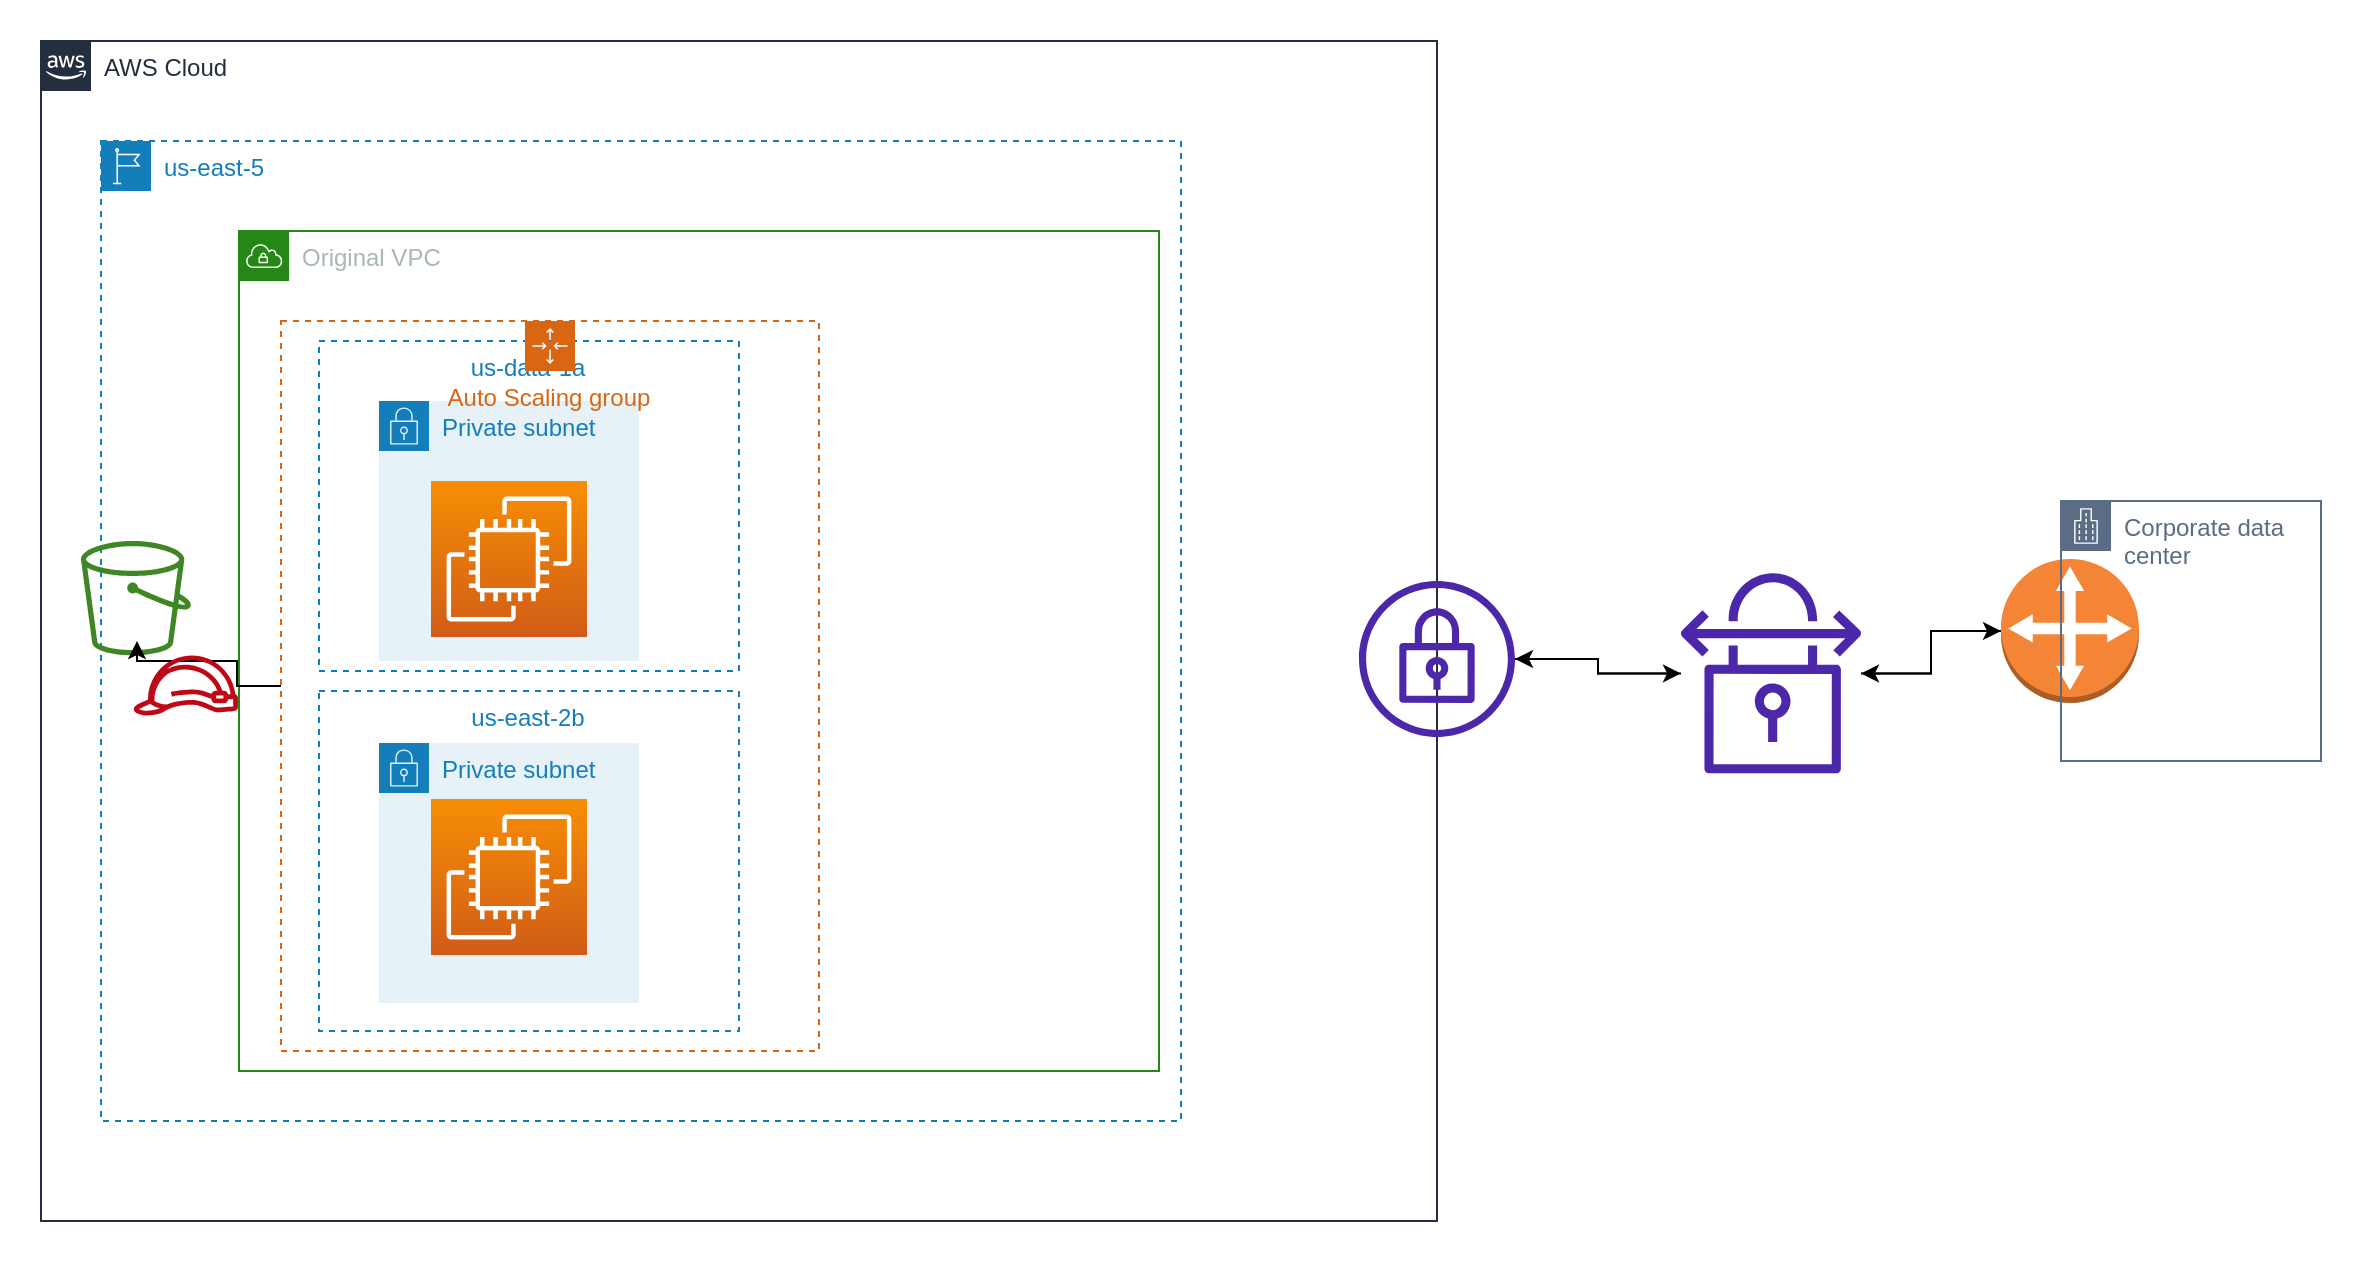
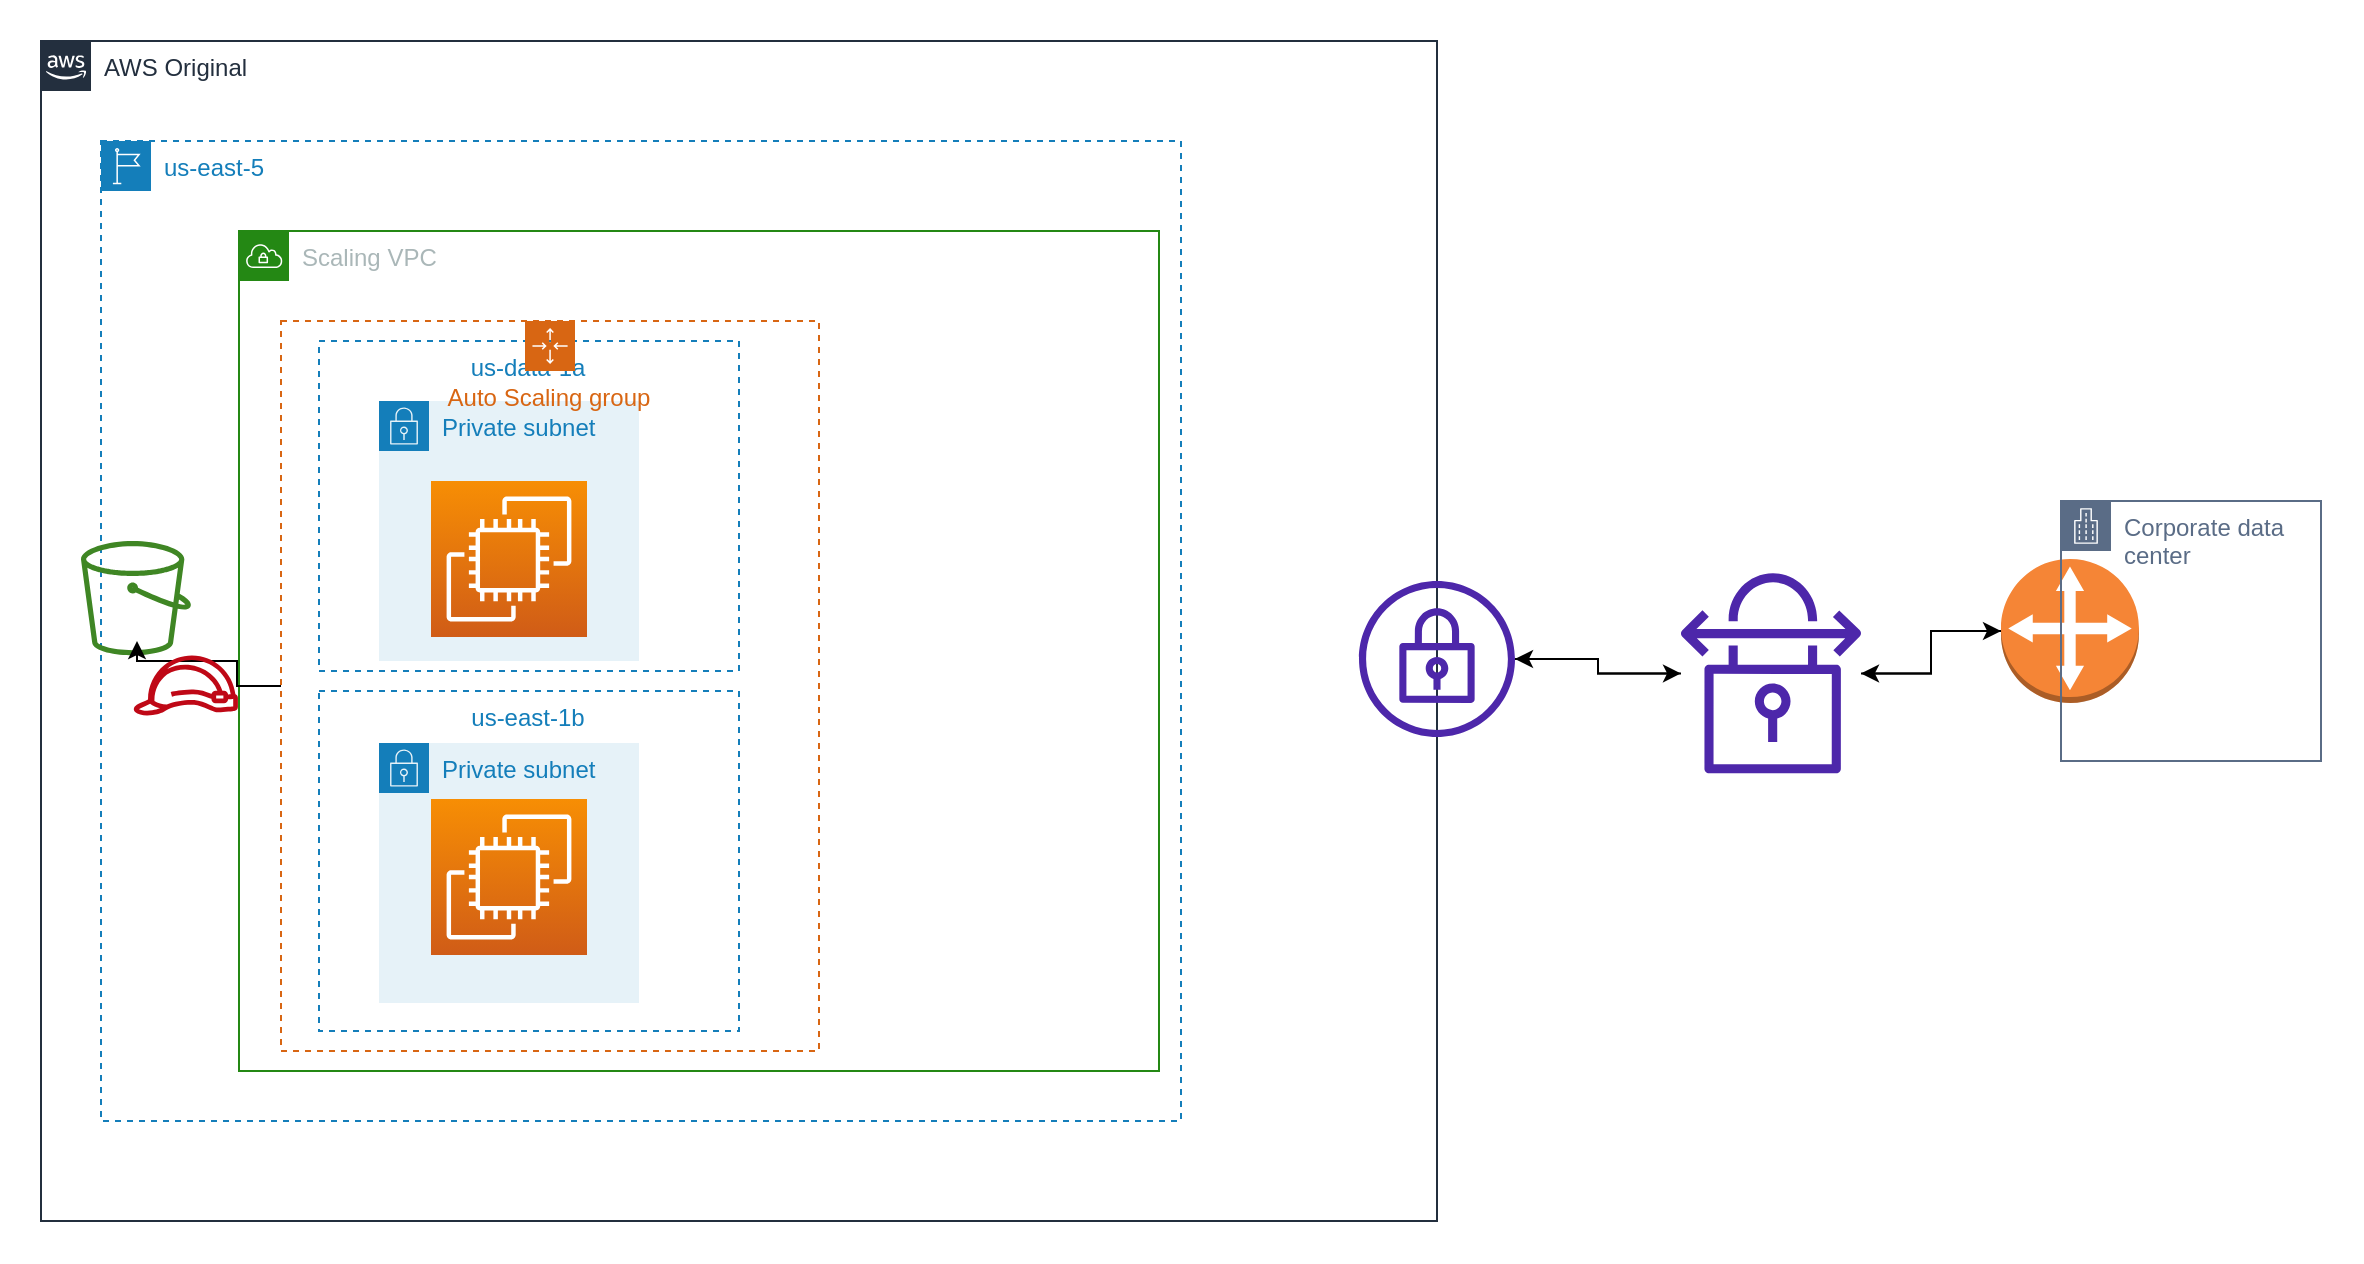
node "AWS Cloud": label "AWS Cloud" -> "AWS Original"
node "Original VPC": label "Original VPC" -> "Scaling VPC"
node "us-east-2b": label "us-east-2b" -> "us-east-1b"
